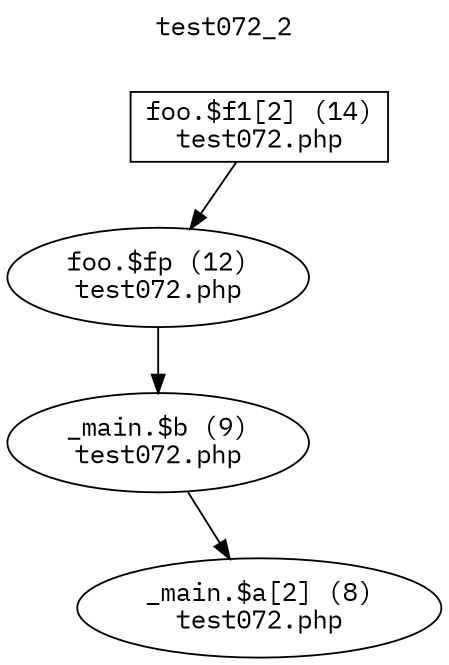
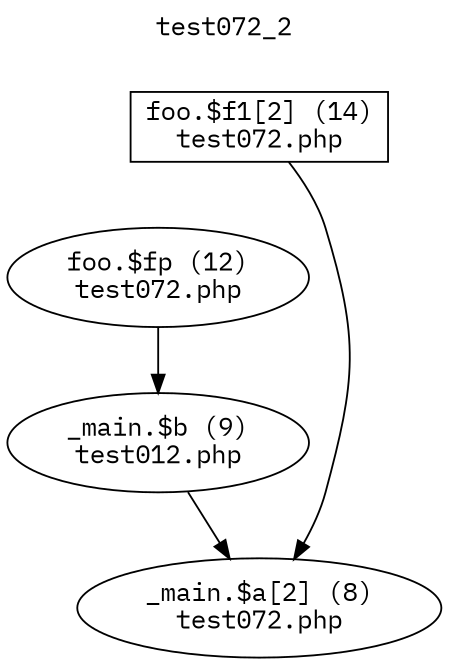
edge "foo.$f1[2] (14) test072.php" -> "foo.$fp (12) test072.php": now "foo.$f1[2] (14) test072.php" -> "_main.$a[2] (8) test072.php"
node "_main.$b (9) test072.php": label "_main.$b (9) test072.php" -> "_main.$b (9) test012.php"
